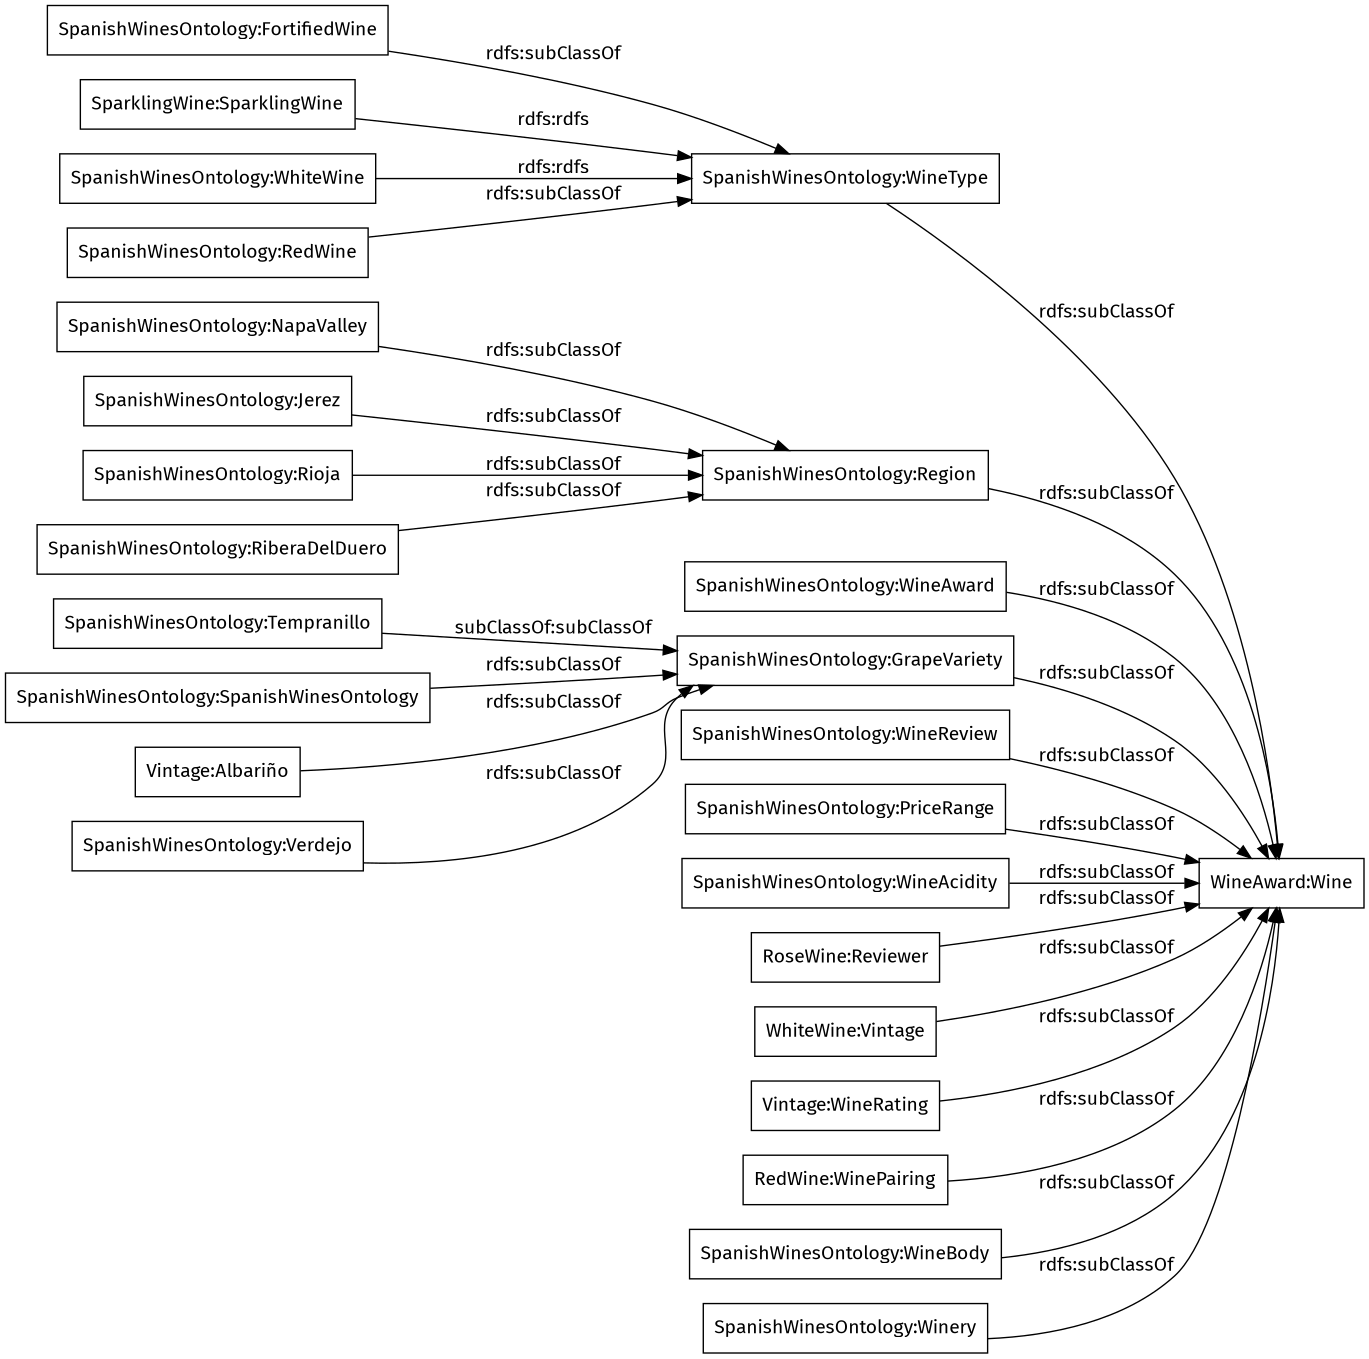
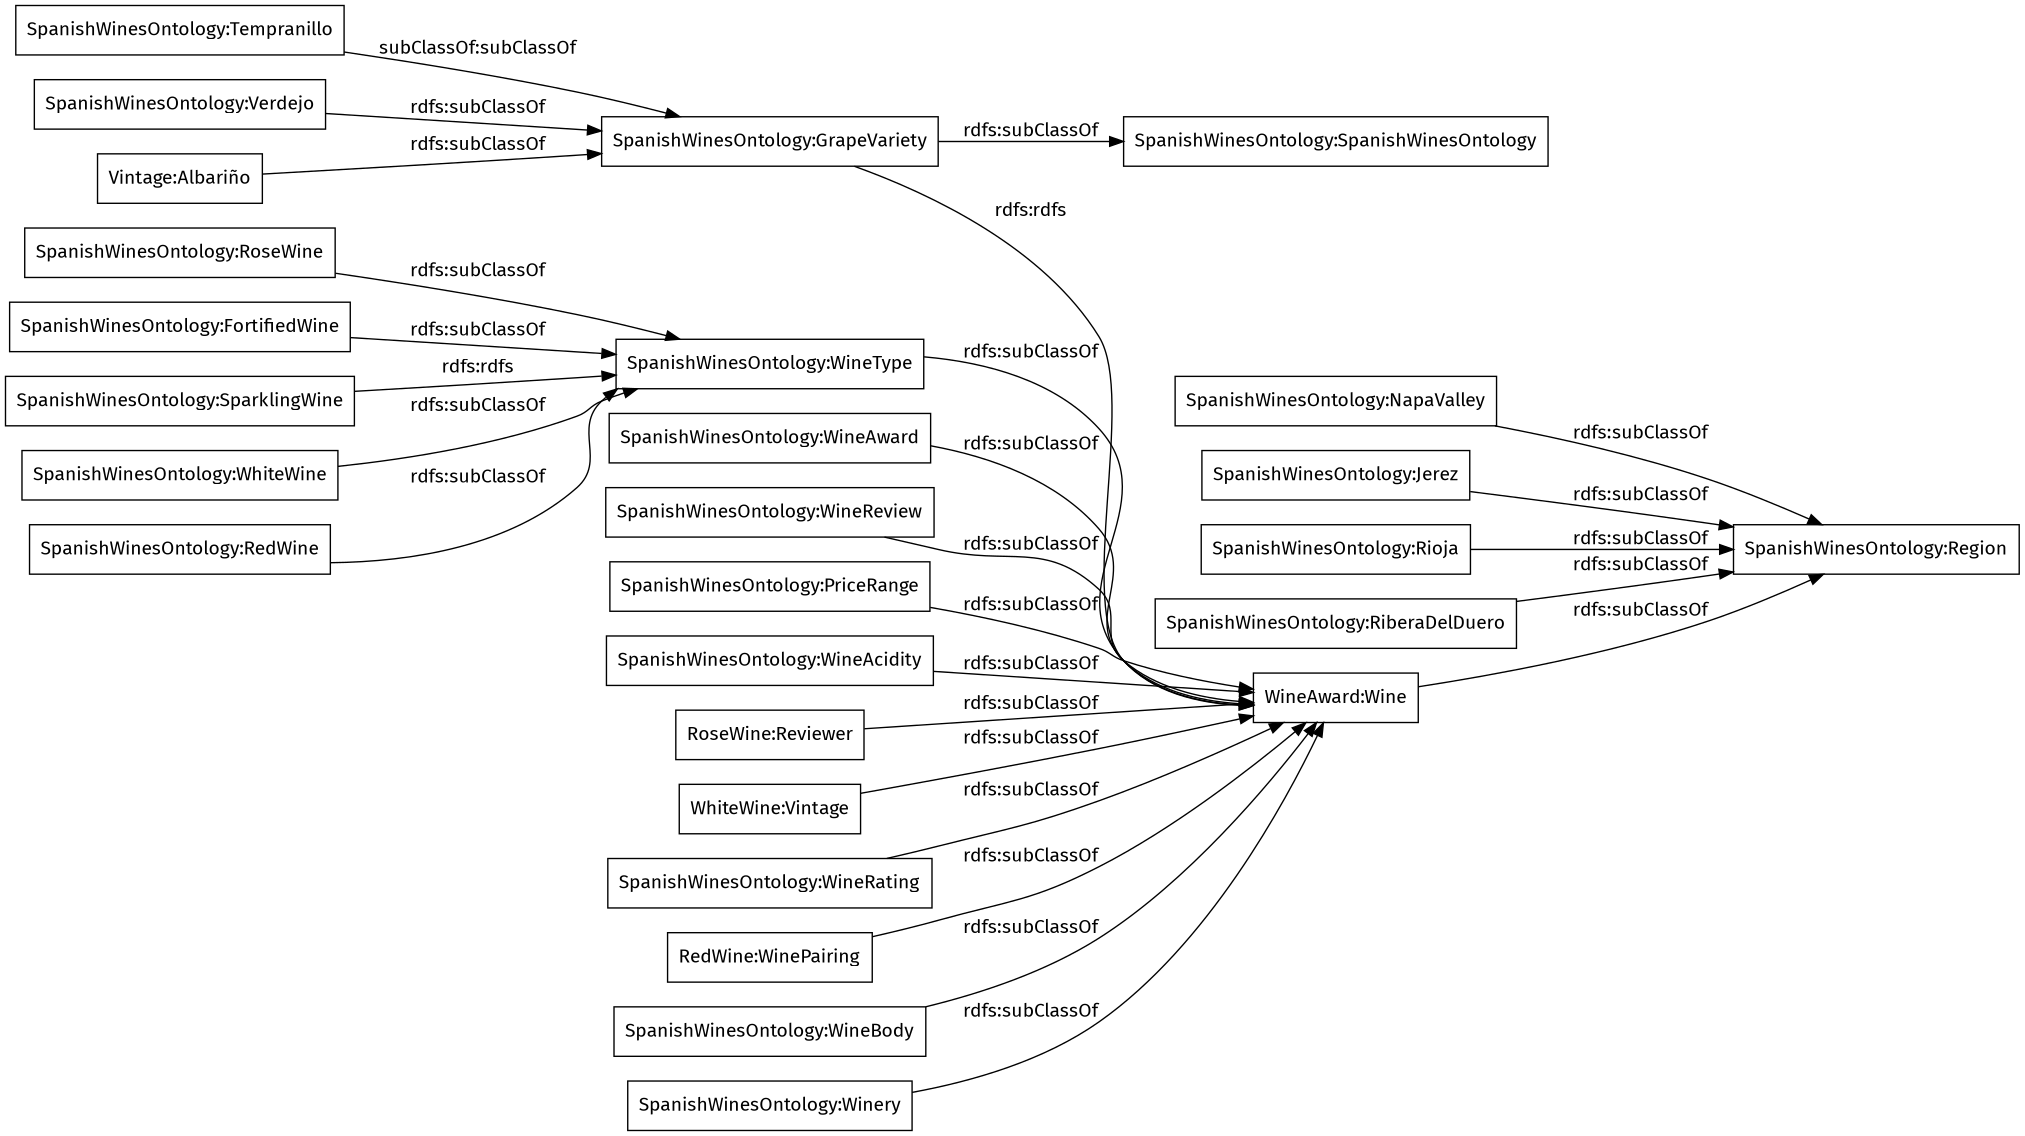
node "SparklingWine:SparklingWine": label "SparklingWine:SparklingWine" -> "SpanishWinesOntology:SparklingWine"
edge "SpanishWinesOntology:WhiteWine" -> "SpanishWinesOntology:WineType": label "rdfs:rdfs" -> "rdfs:subClassOf"
node "SpanishWinesOntology:RoseWine": added
edge "SpanishWinesOntology:Region" -> "WineAward:Wine": reversed
edge "SpanishWinesOntology:GrapeVariety" -> "WineAward:Wine": label "rdfs:subClassOf" -> "rdfs:rdfs"
edge "SpanishWinesOntology:SpanishWinesOntology" -> "SpanishWinesOntology:GrapeVariety": reversed
node "Vintage:WineRating": label "Vintage:WineRating" -> "SpanishWinesOntology:WineRating"
